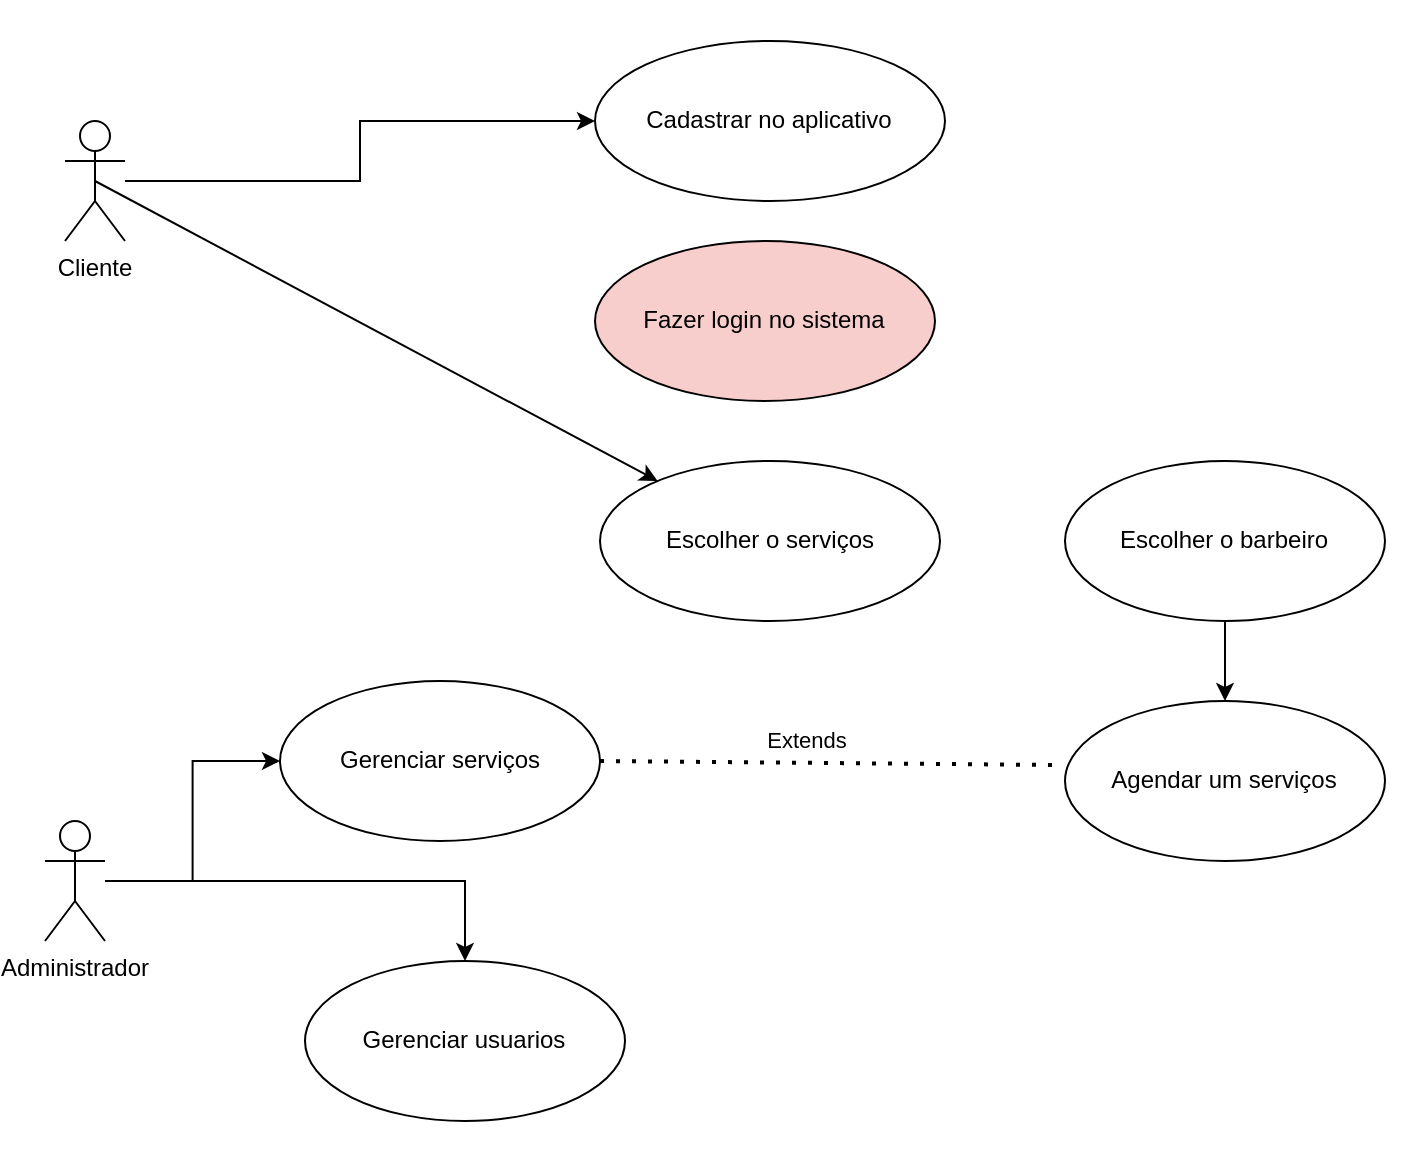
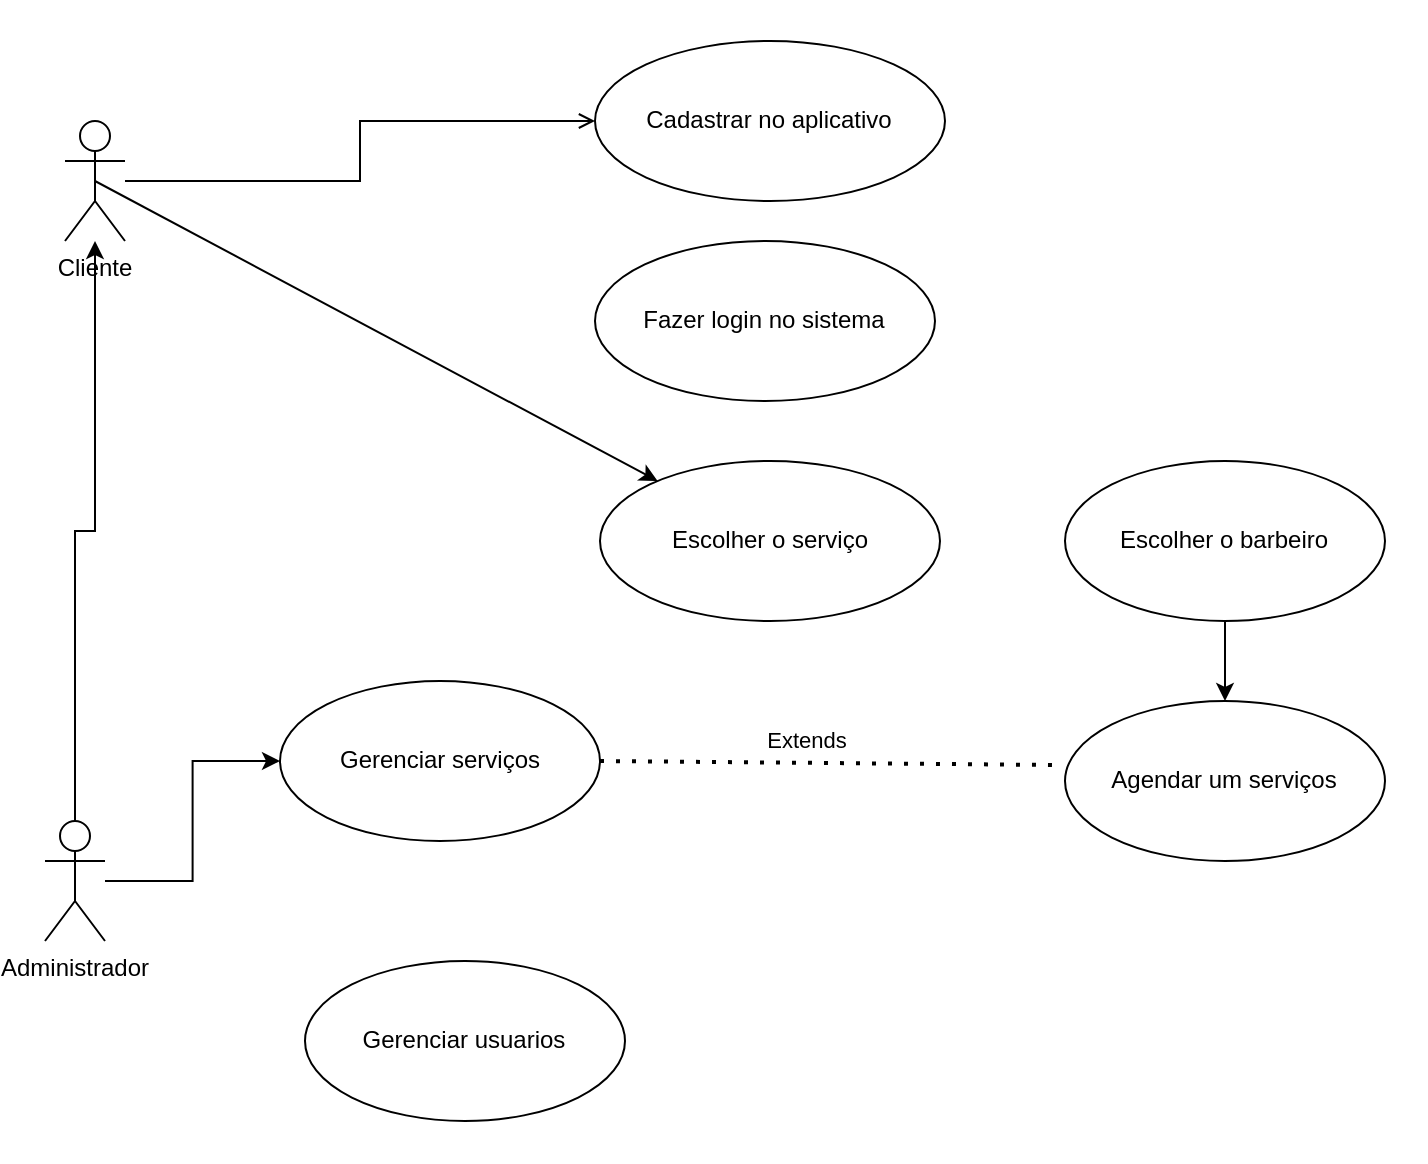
edge "Cliente" -> "Cadastrar no aplicativo": arrowhead classic -> open
node "Fazer login no sistema": fillcolor #f8cecc -> #ffffff
node "Escolher o serviços": label "Escolher o serviços" -> "Escolher o serviço"
edge "Administrador" -> "Gerenciar usuarios": now "Administrador" -> "Cliente"
